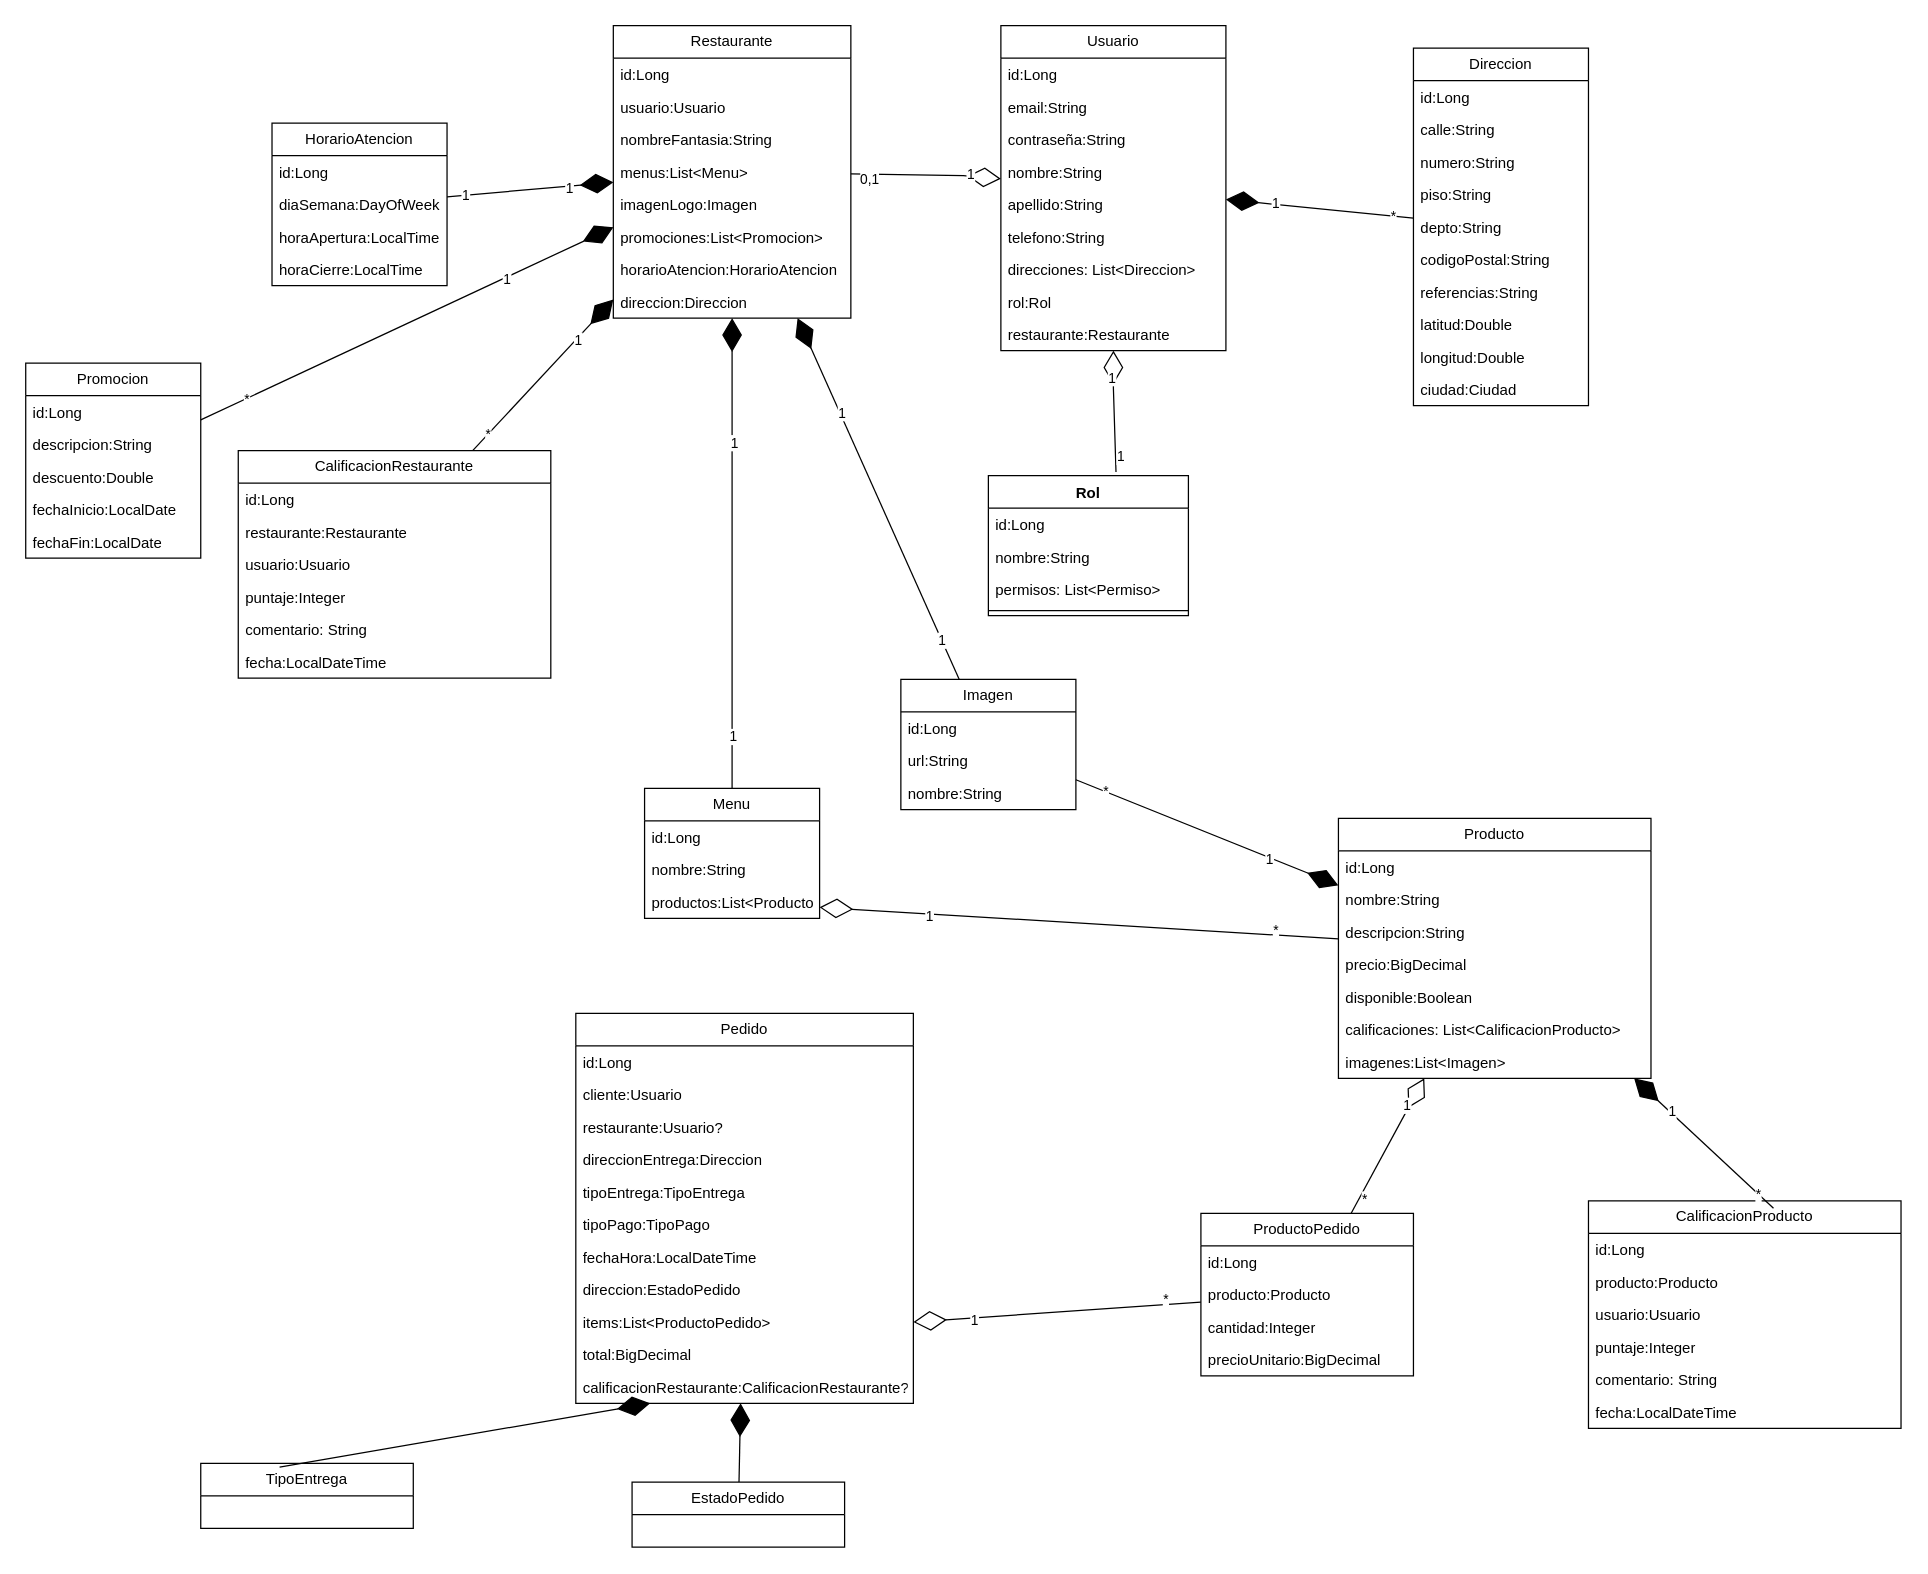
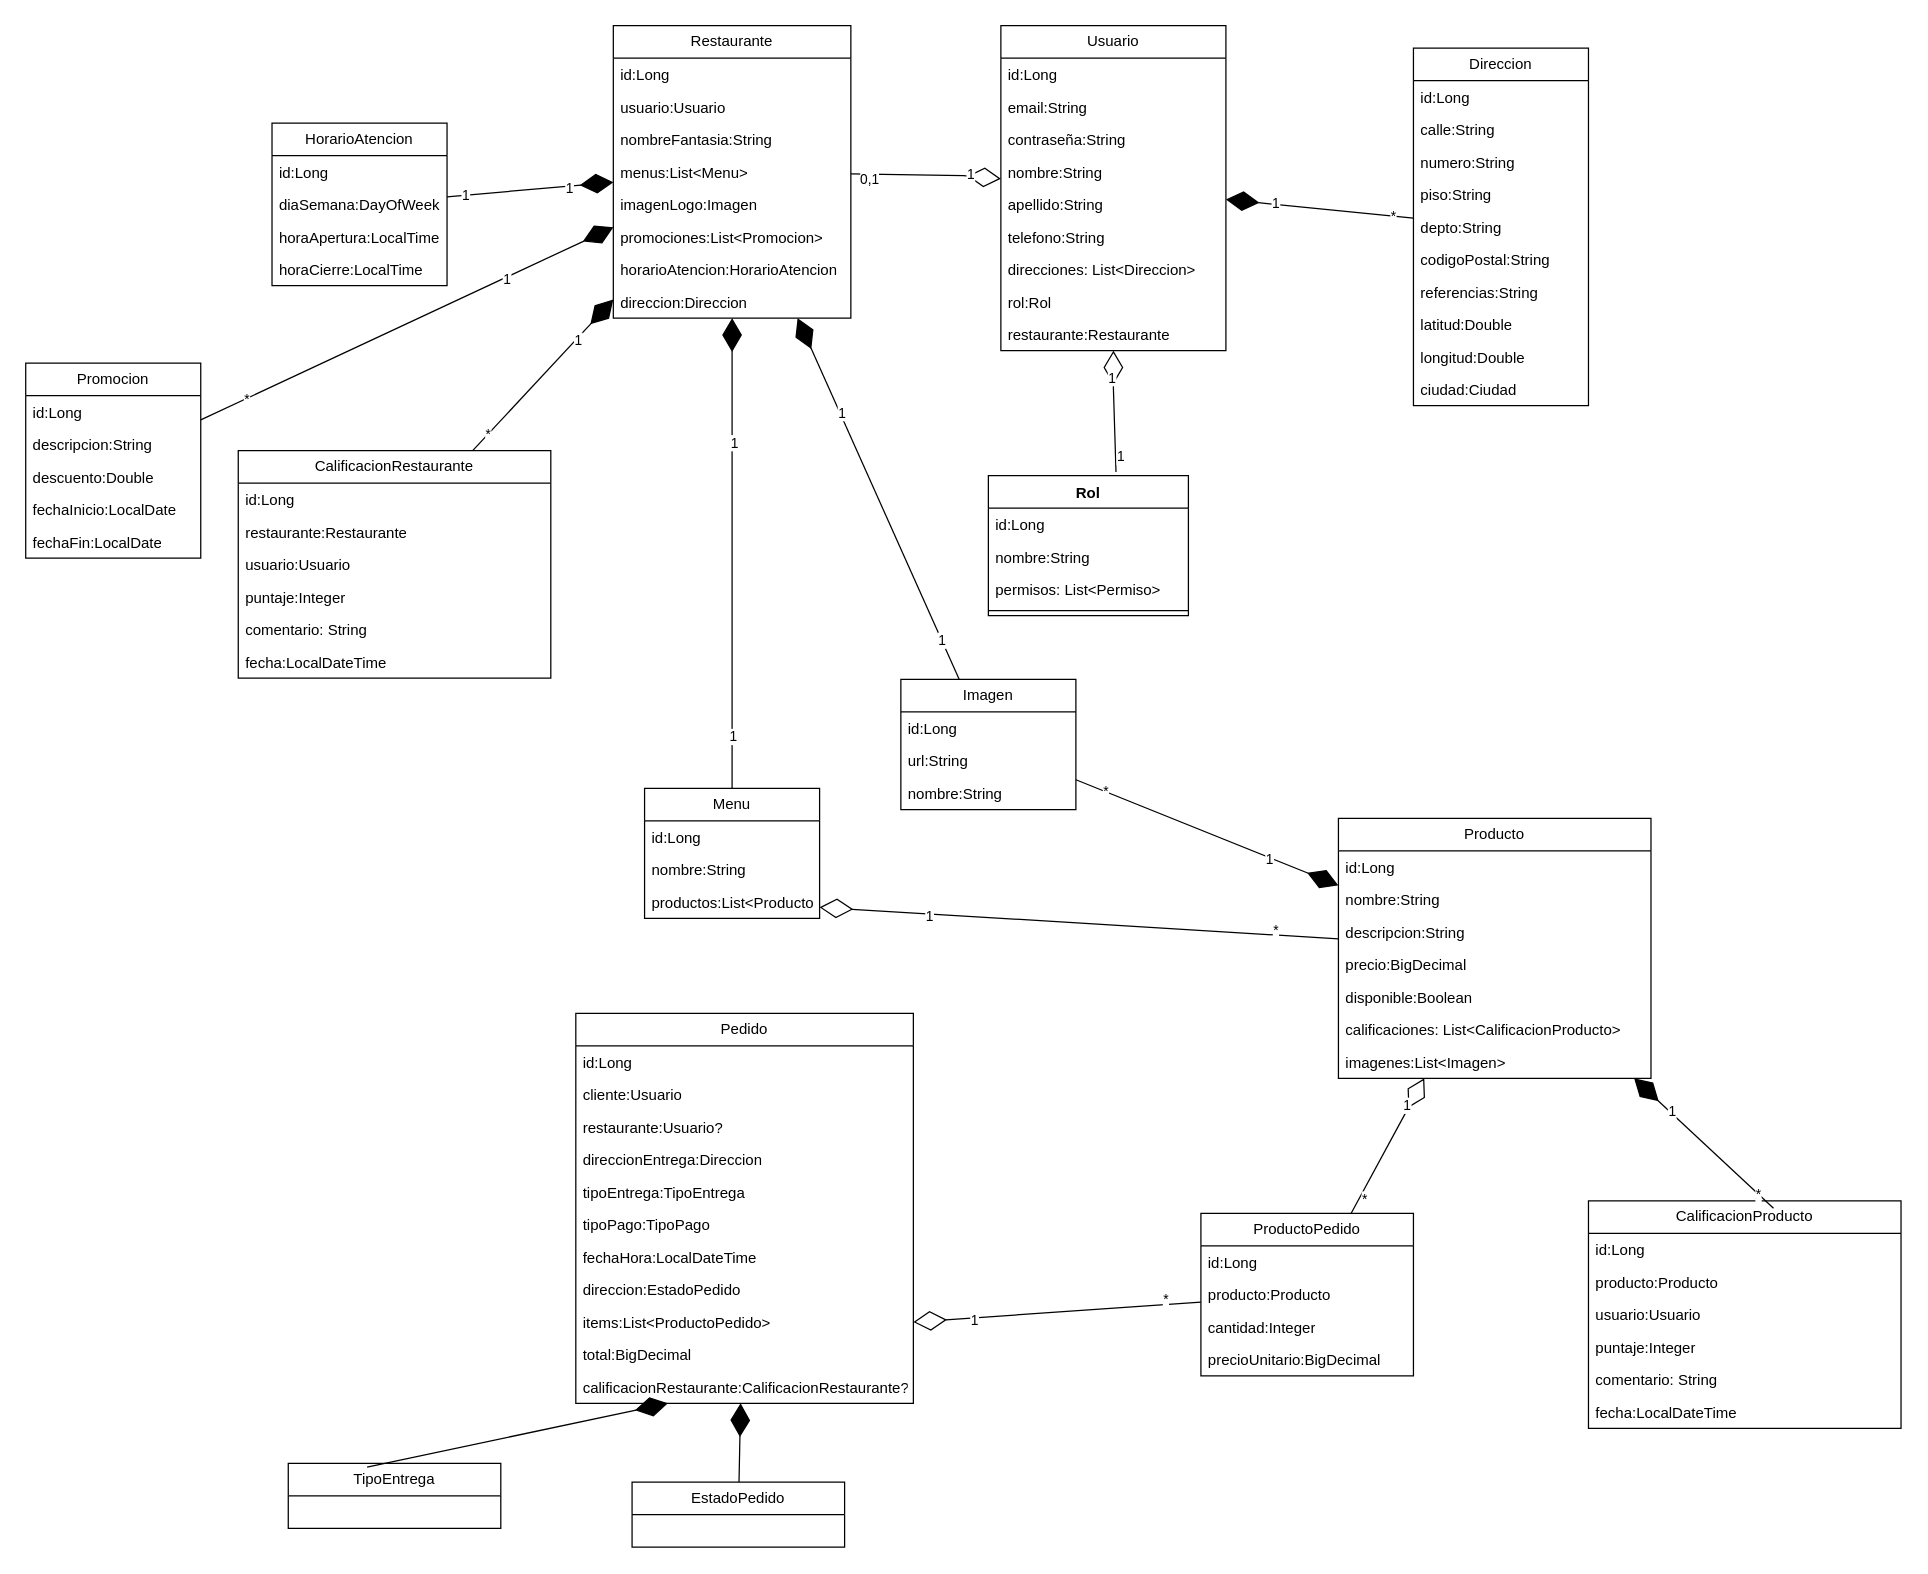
node "TipoEntrega": moved (307, 1496) -> (394, 1496)
